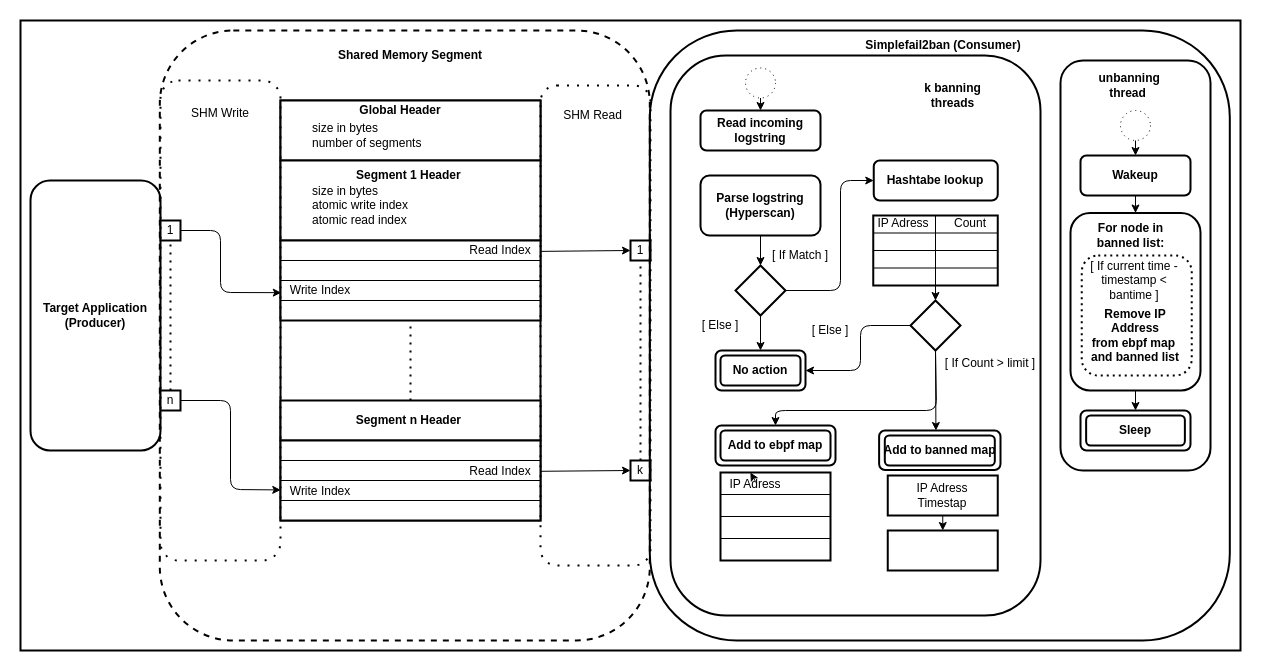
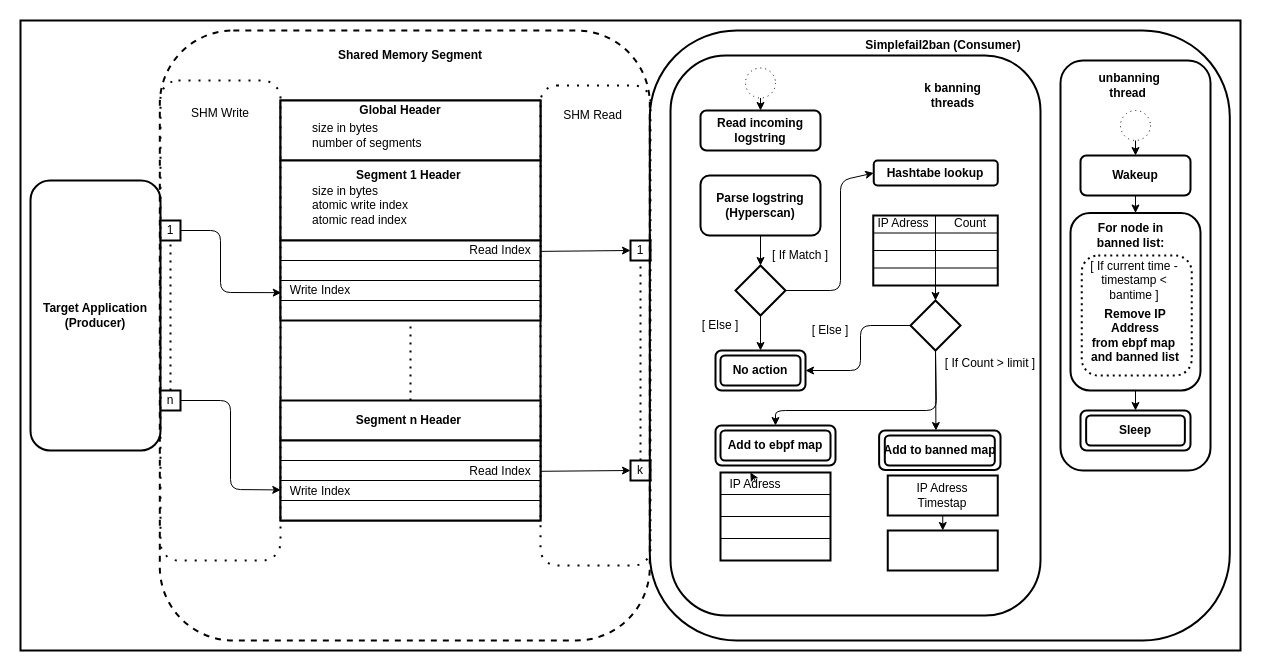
node "Hashtabe lookup": size 124x40 -> 124x25
